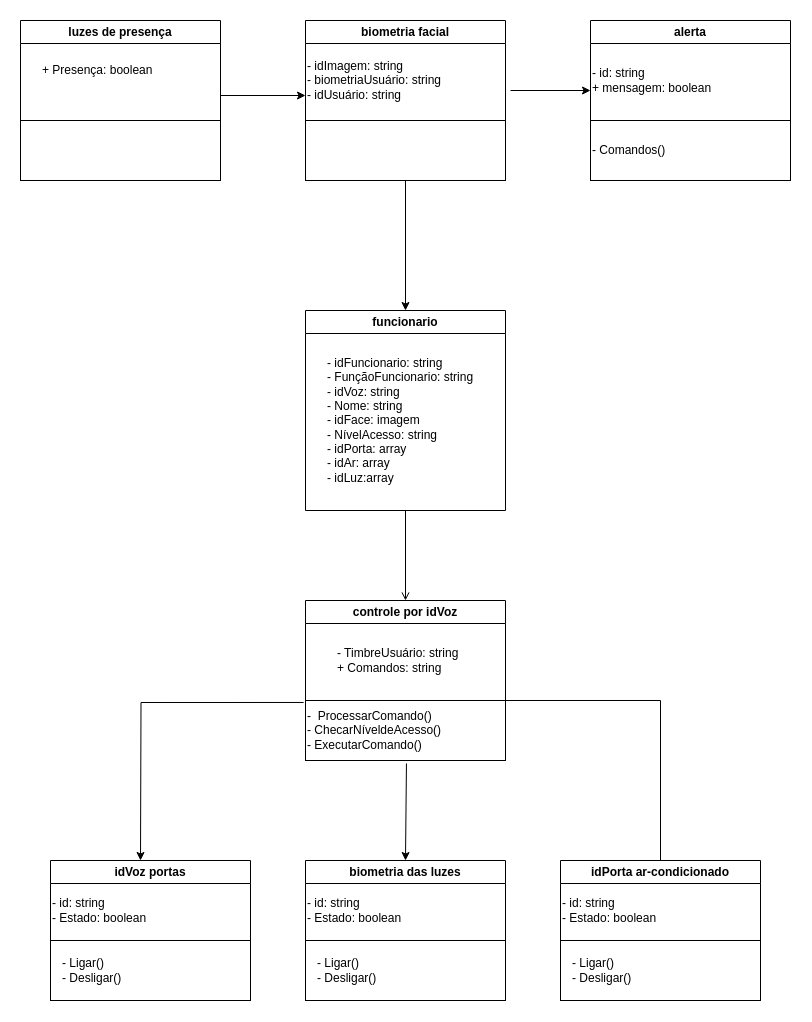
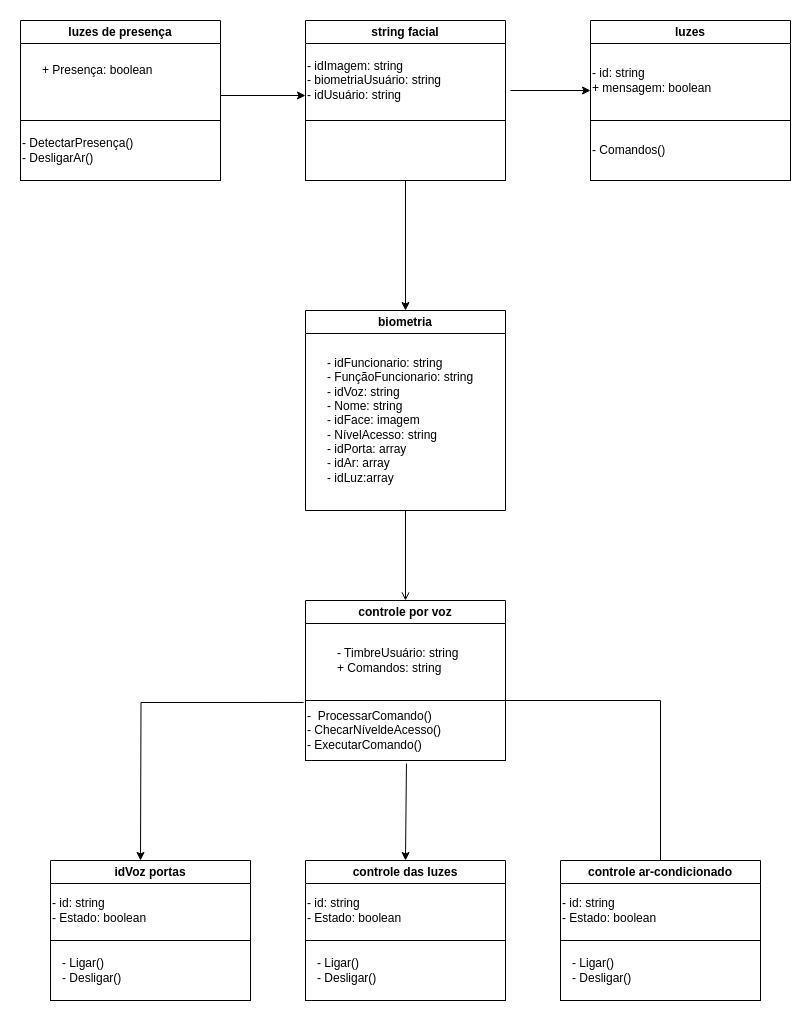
node "biometria facial": label "biometria facial" -> "string facial"
node "alerta": label "alerta" -> "luzes"
node "- DetectarPresença() - DesligarAr()": added
node "funcionario": label "funcionario" -> "biometria"
node "controle por idVoz": label "controle por idVoz" -> "controle por voz"
node "biometria das luzes": label "biometria das luzes" -> "controle das luzes"
node "idPorta ar-condicionado": label "idPorta ar-condicionado" -> "controle ar-condicionado"
